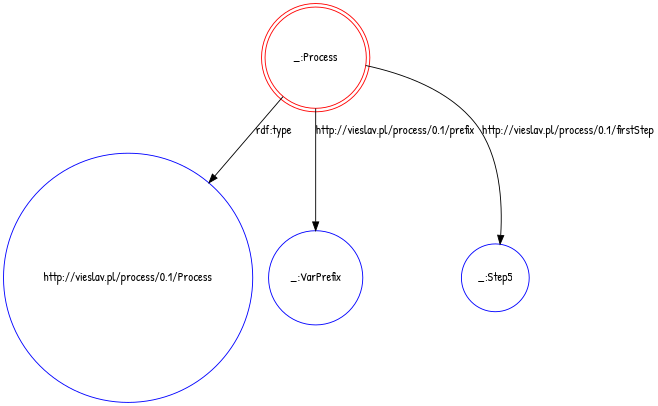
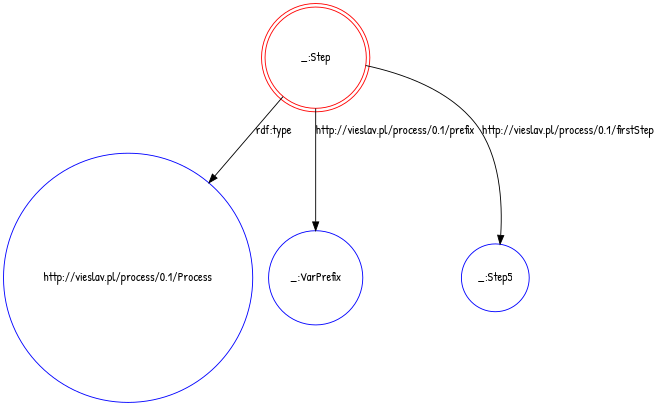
node "_:Process": label "_:Process" -> "_:Step"
